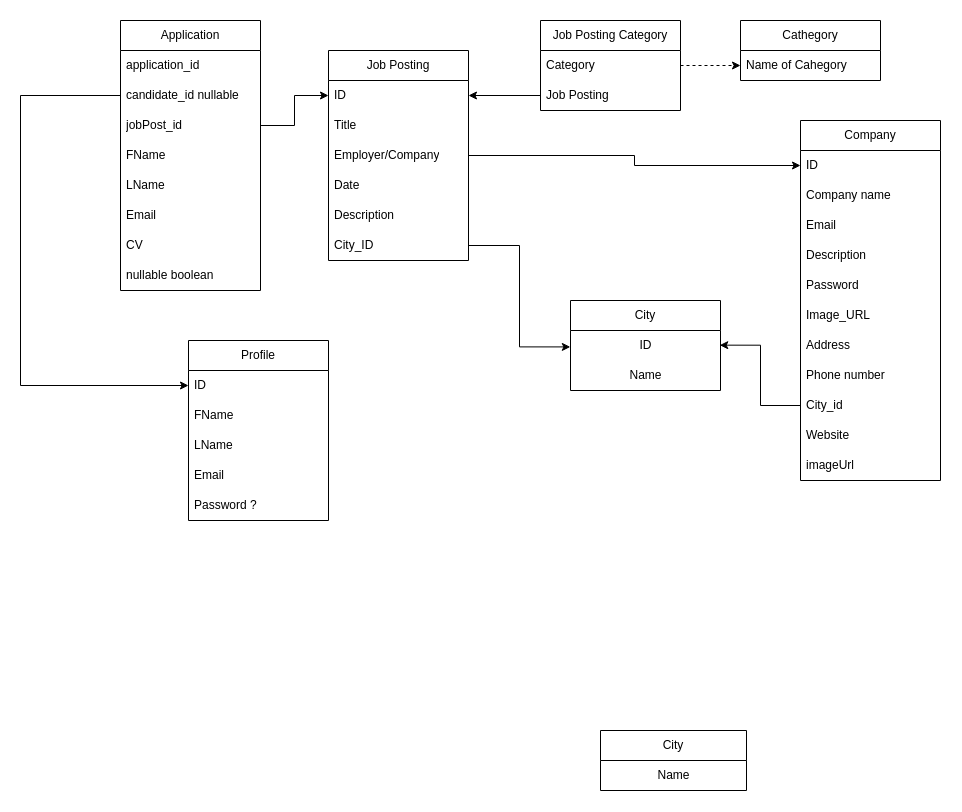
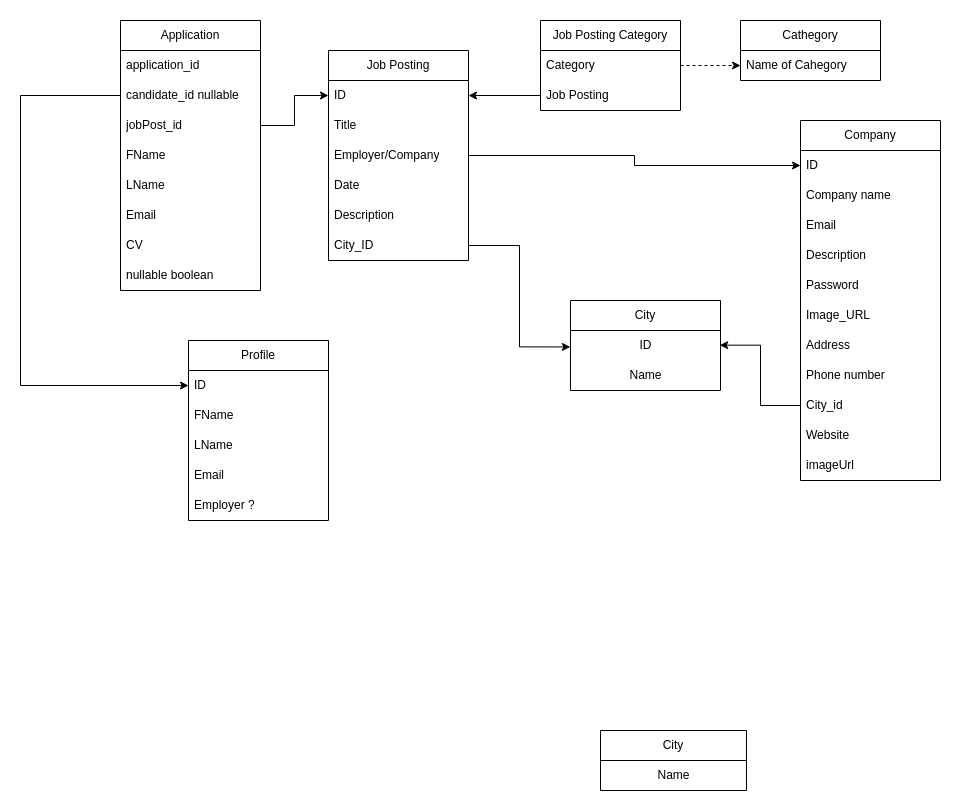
node "Password ?": label "Password ?" -> "Employer ?"
